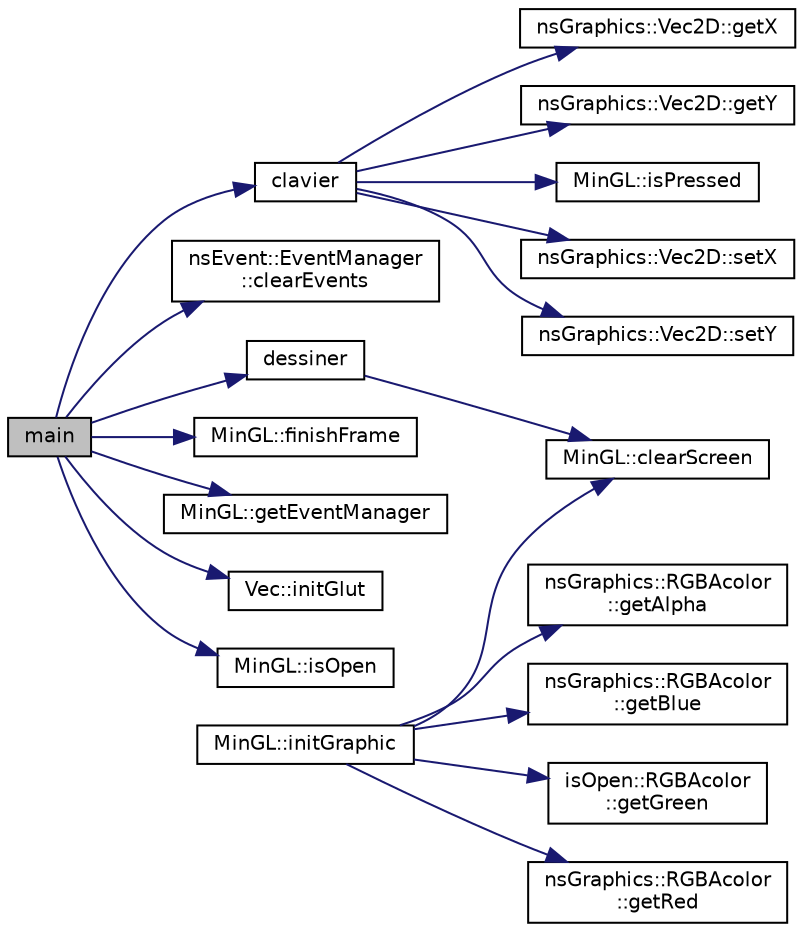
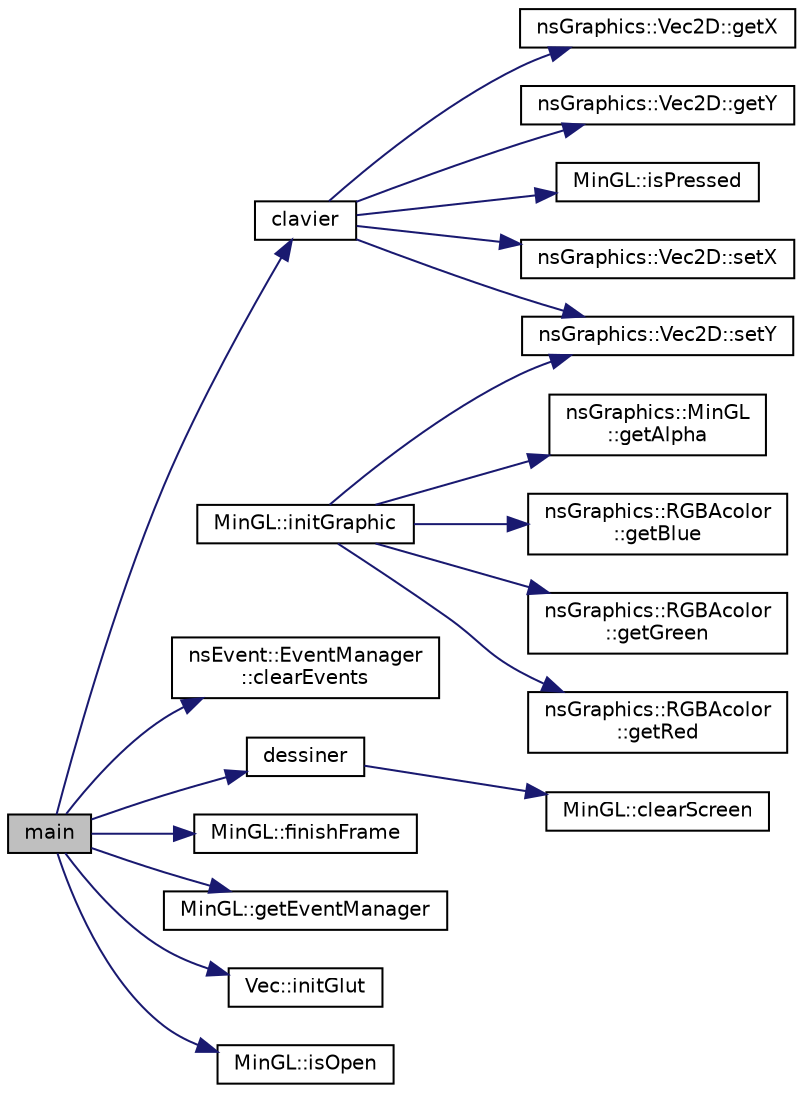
node "nsGraphics::RGBAcolor ::getAlpha": label "nsGraphics::RGBAcolor ::getAlpha" -> "nsGraphics::MinGL ::getAlpha"
edge "MinGL::initGraphic" -> "MinGL::clearScreen": now "MinGL::initGraphic" -> "nsGraphics::Vec2D::setY"
node "isOpen::RGBAcolor ::getGreen": label "isOpen::RGBAcolor ::getGreen" -> "nsGraphics::RGBAcolor ::getGreen"
